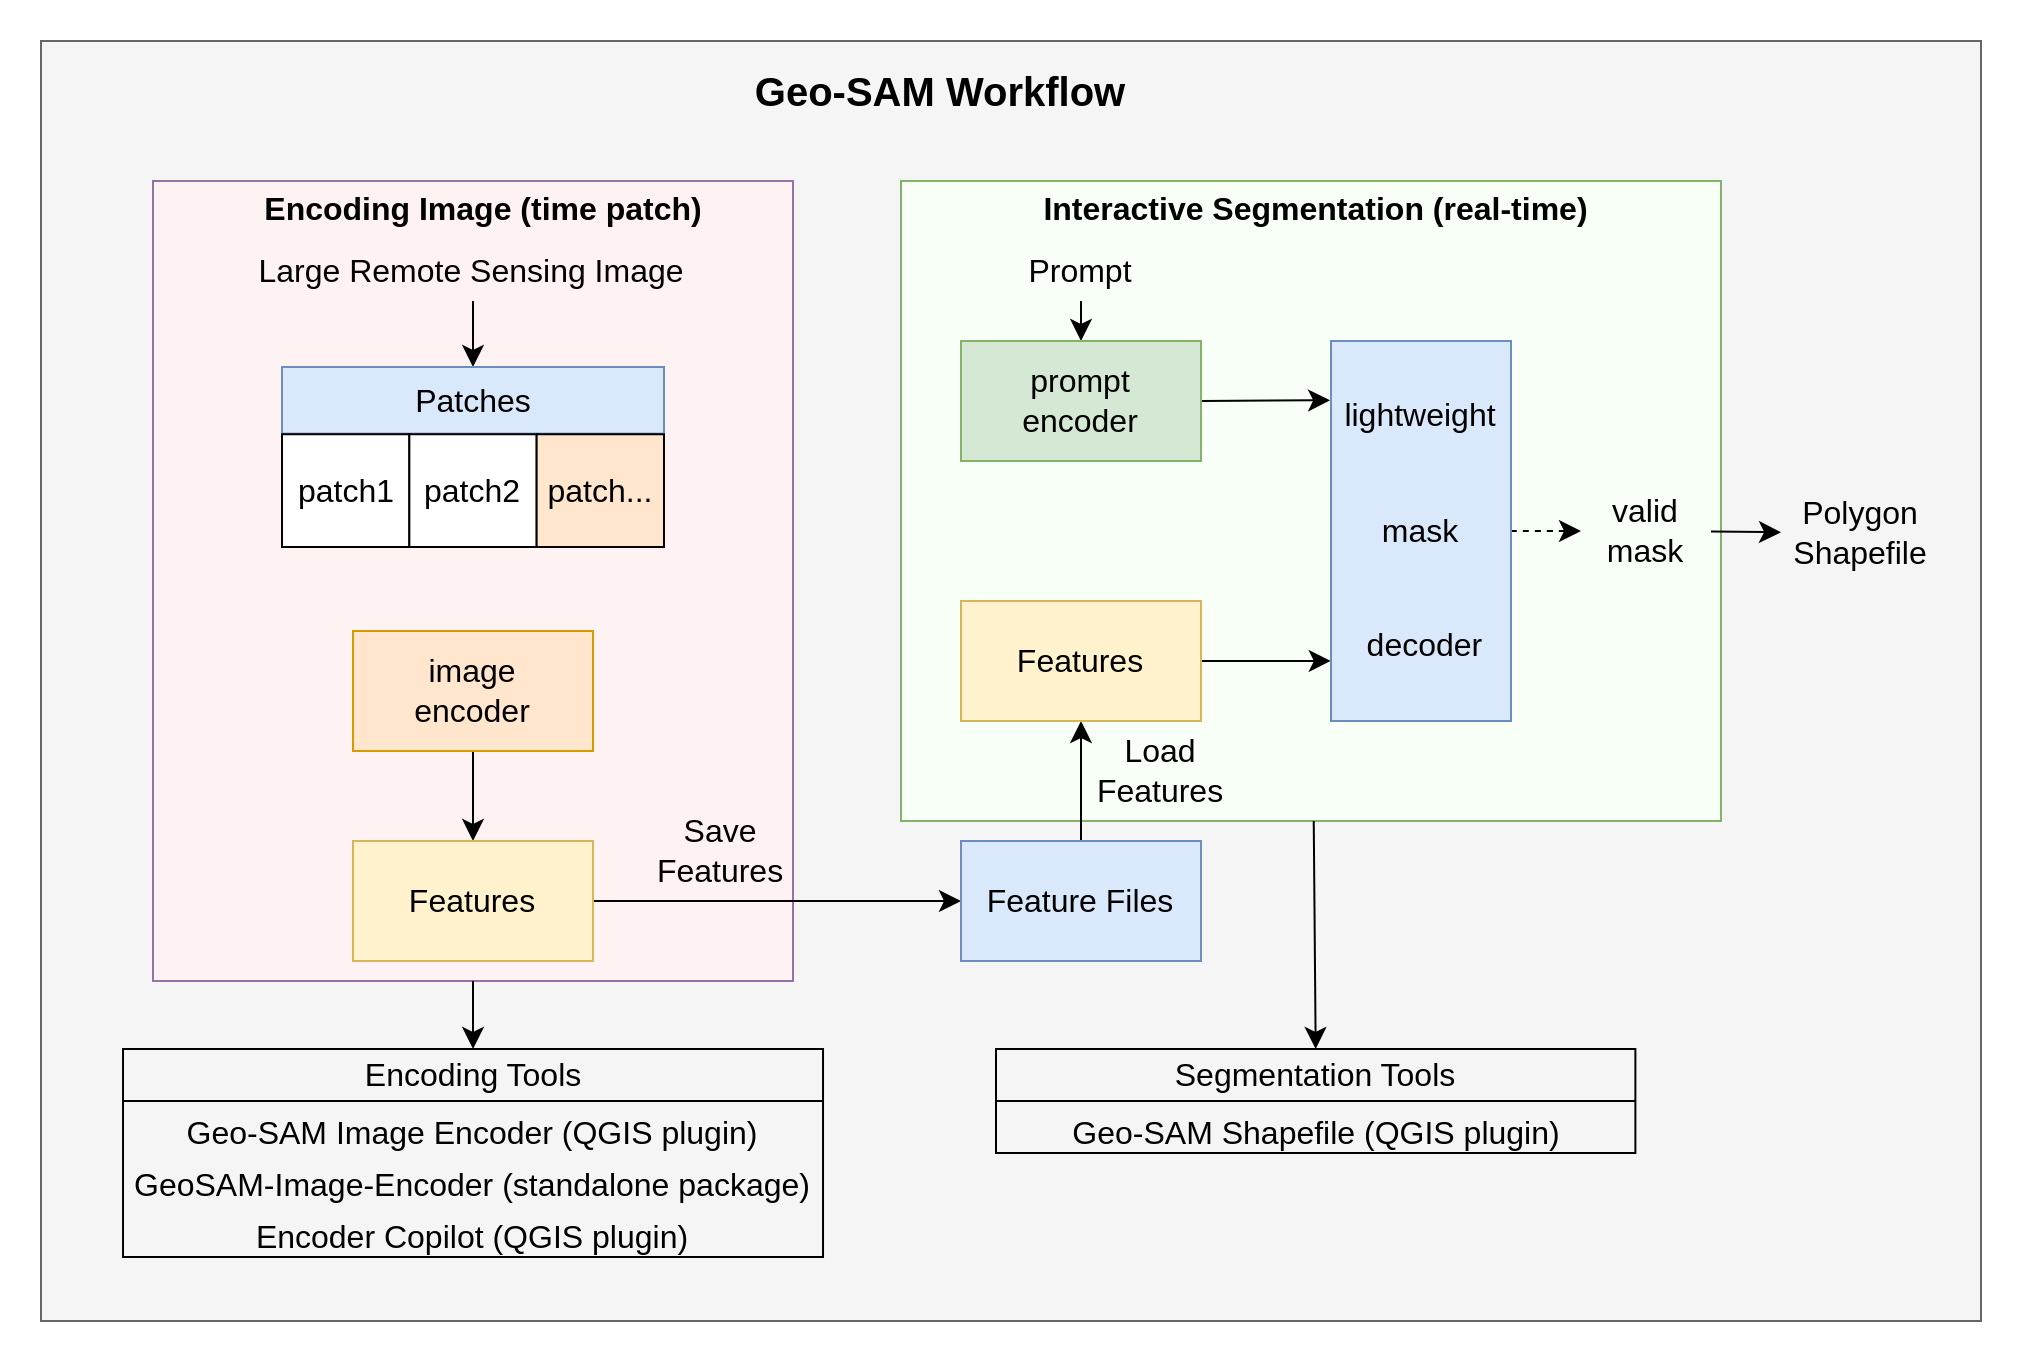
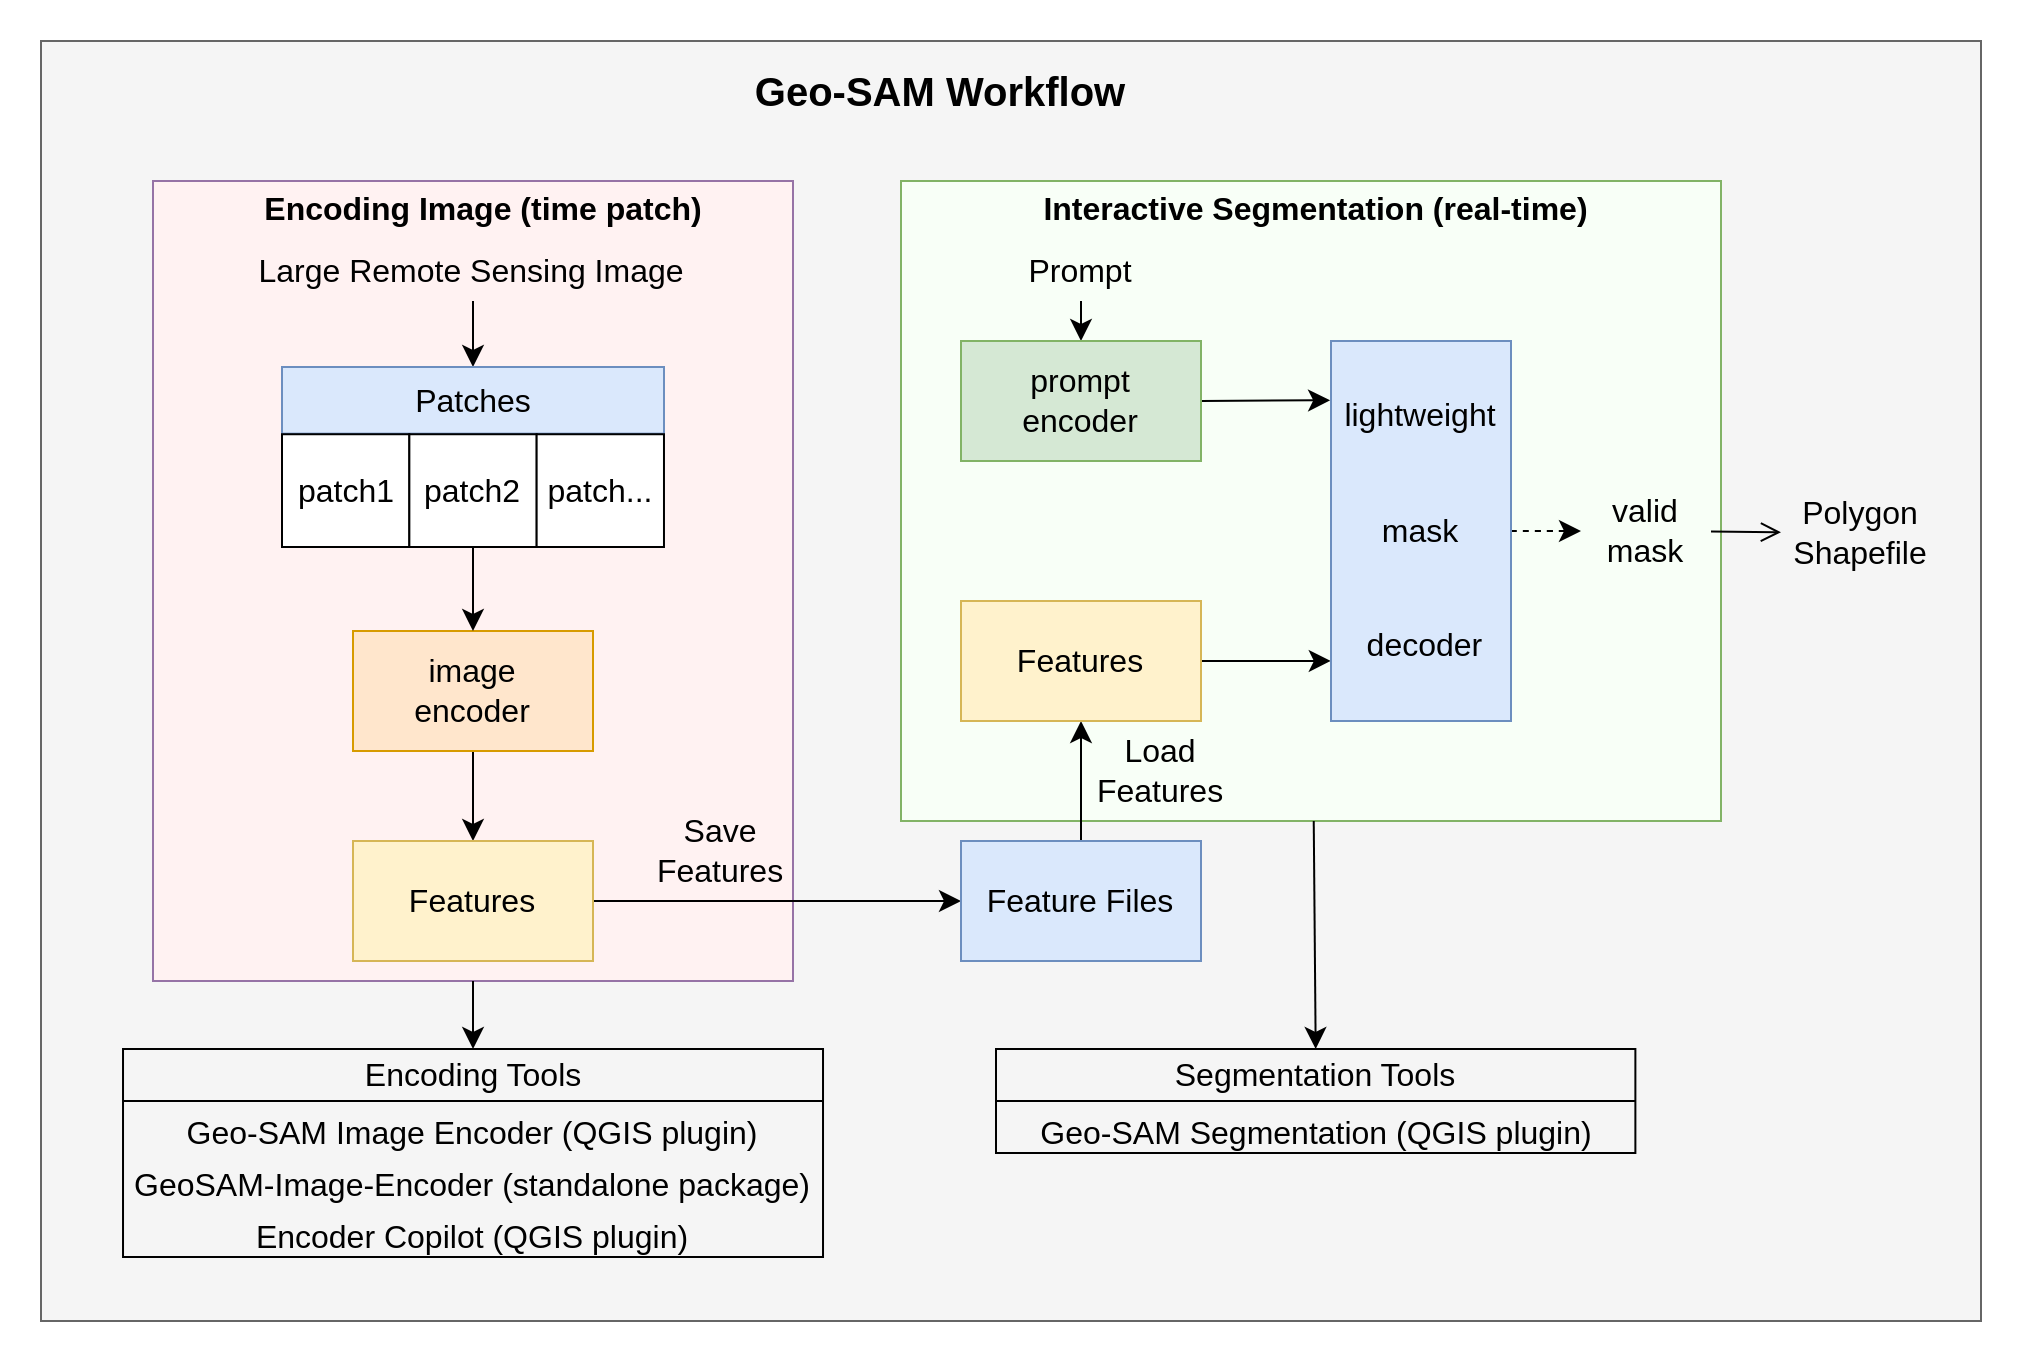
node "patch...": fillcolor #ffe6cc -> #ffffff
edge "valid mask" -> "Polygon Shapefile": arrowhead classic -> open
edge "patch2" -> "image encoder": added
node "Geo-SAM Shapefile (QGIS plugin)": label "Geo-SAM Shapefile (QGIS plugin)" -> "Geo-SAM Segmentation (QGIS plugin)"
